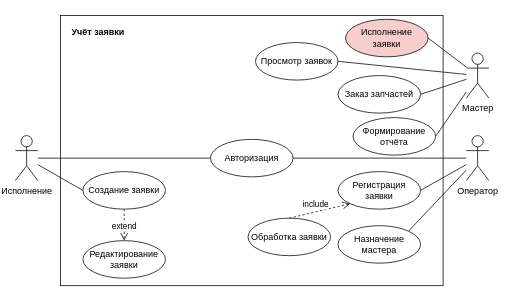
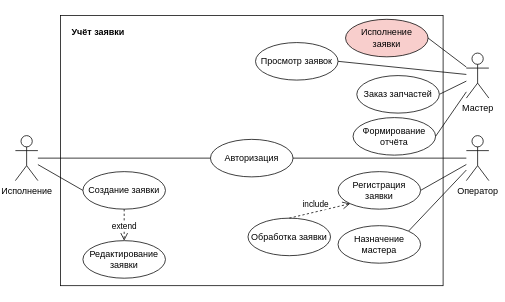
node "Заказ запчастей": moved (379, 94) -> (398, 94)
